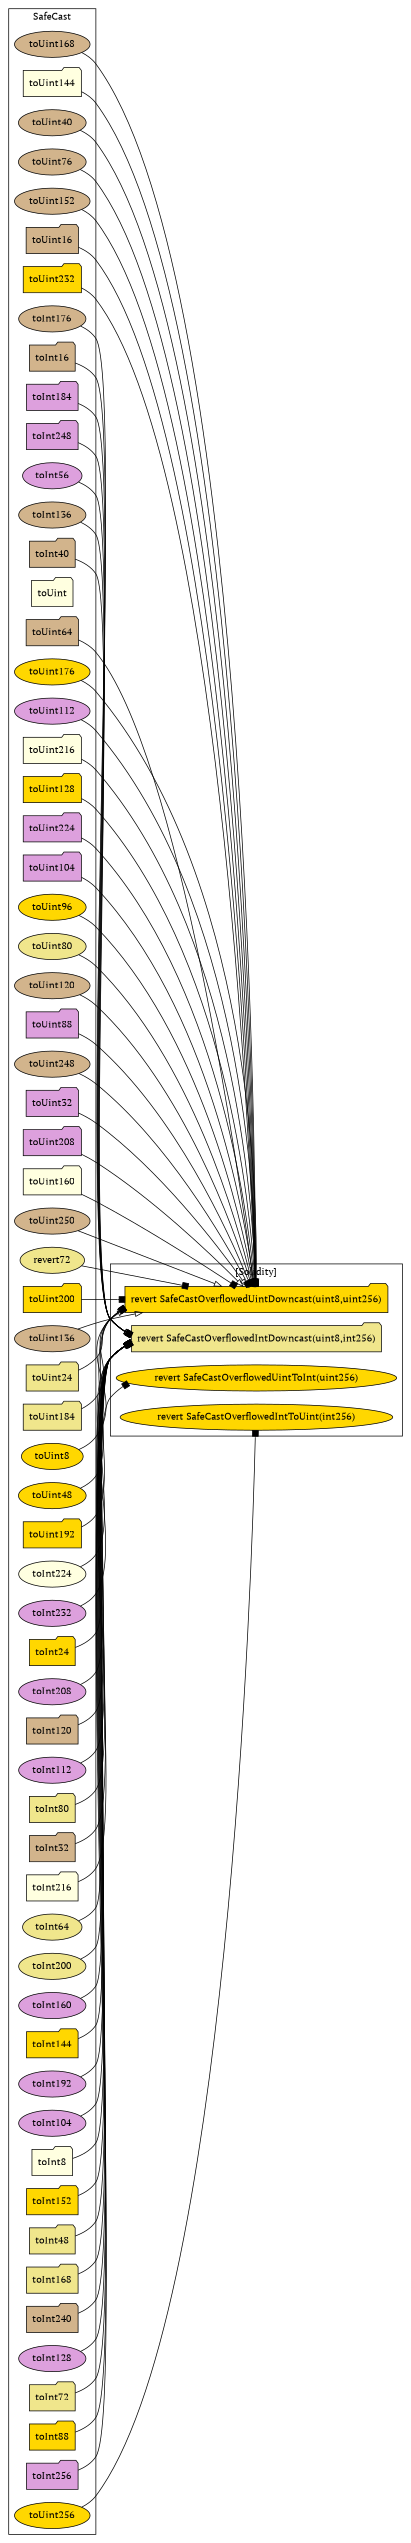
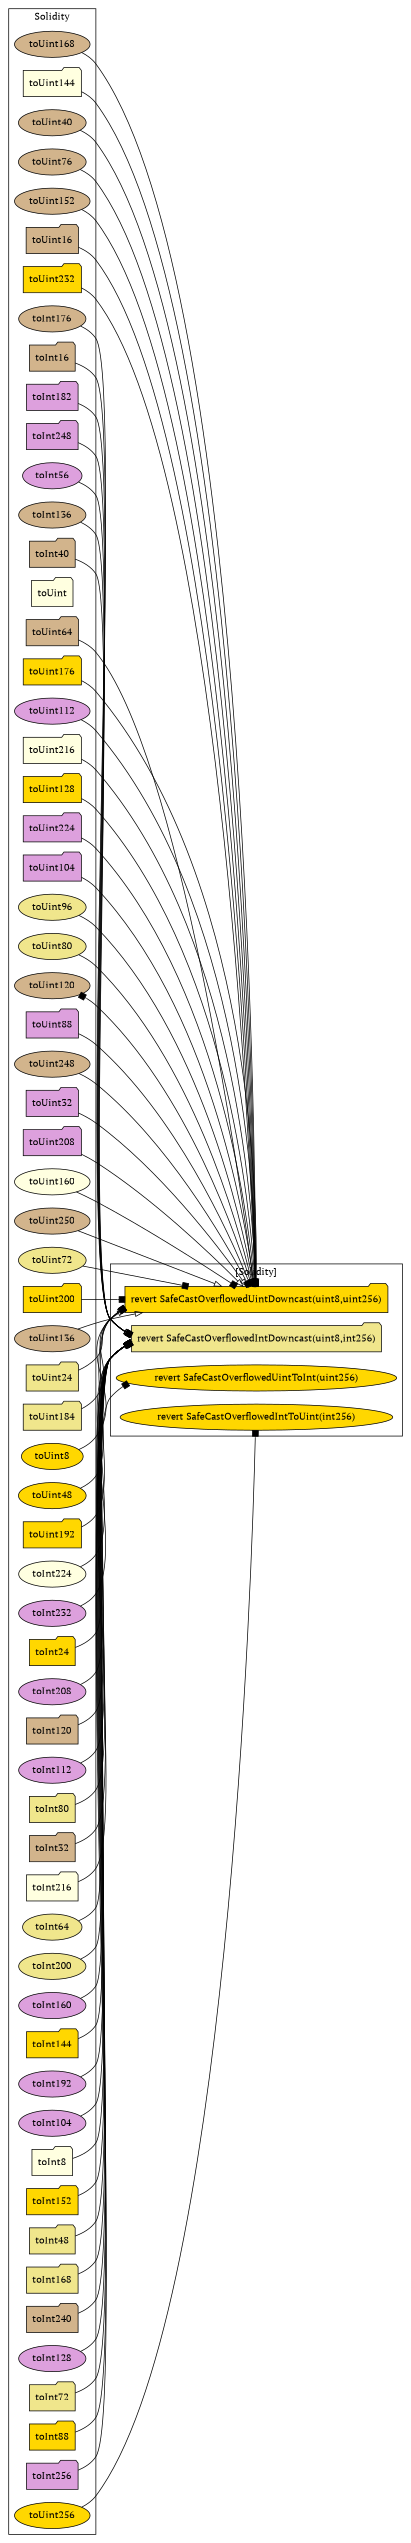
cluster "SafeCast": label "SafeCast" -> "Solidity"
node "toInt184": label "toInt184" -> "toInt182"
node "toUint176": shape ellipse -> folder
node "toUint96": fillcolor gold -> khaki
edge "toUint120" -> "revert SafeCastOverflowedUintDowncast(uint8,uint256)": reversed
node "toUint160": shape folder -> ellipse
node "revert72": label "revert72" -> "toUint72"
